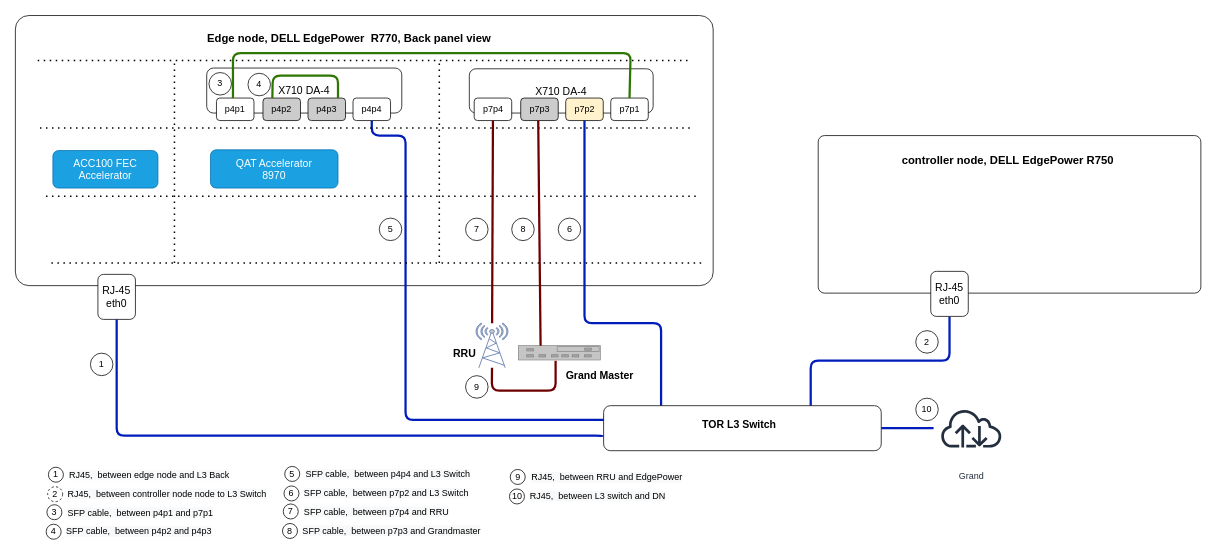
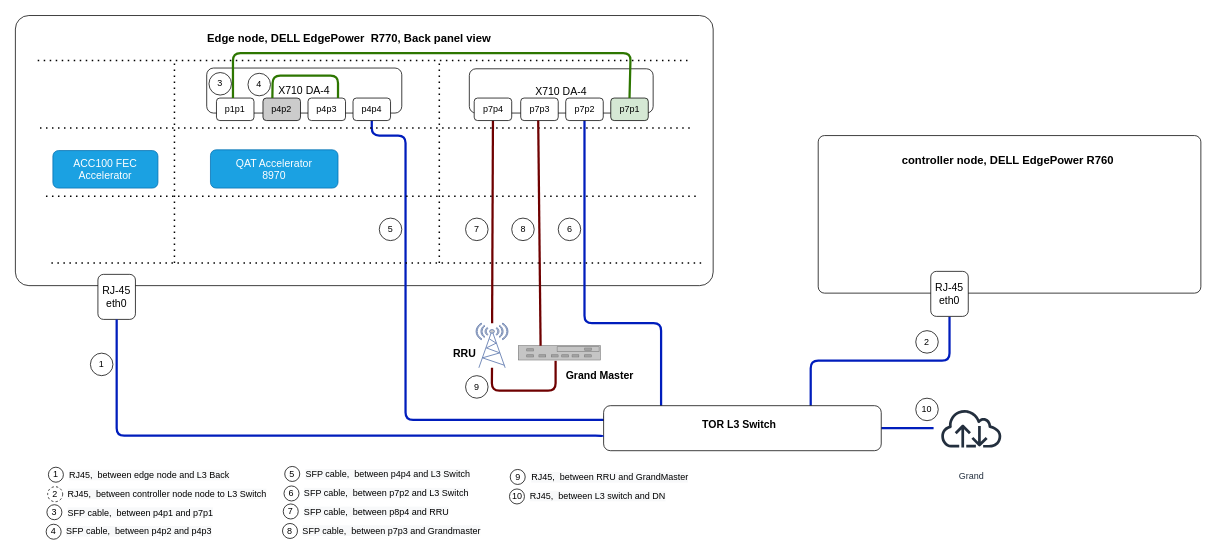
node "p4p1": label "p4p1" -> "p1p1"
node "p4p3": fillcolor #cccccc -> #ffffff
node "p7p3": fillcolor #cccccc -> #ffffff
node "p7p2": fillcolor #fff2cc -> #ffffff
node "p7p1": fillcolor #ffffff -> #d5e8d4
node "controller node, DELL EdgePower R750": label "controller node, DELL EdgePower R750" -> "controller node, DELL EdgePower R760"
node "RJ45, between RRU and EdgePower": label "RJ45, between RRU and EdgePower" -> "RJ45, between RRU and GrandMaster"
node "SFP cable, between p7p4 and RRU": label "SFP cable, between p7p4 and RRU" -> "SFP cable, between p8p4 and RRU"
